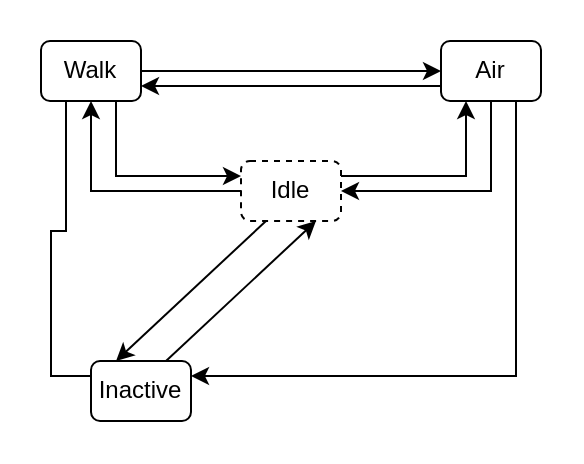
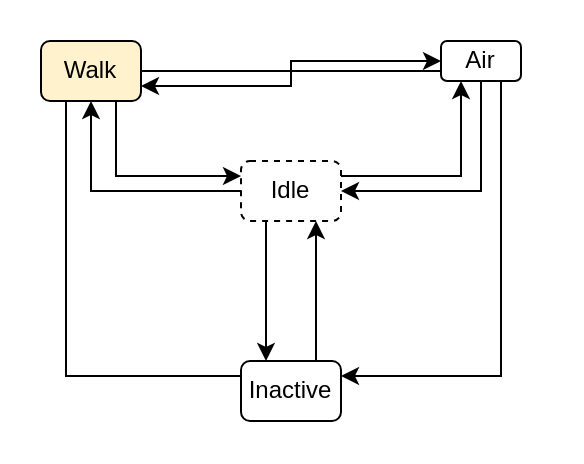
node "Walk": fillcolor #ffffff -> #fff2cc
node "Air": size 100x60 -> 80x40
node "Inactive": moved (141, 391) -> (291, 391)
